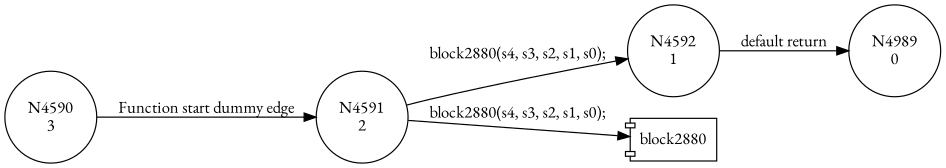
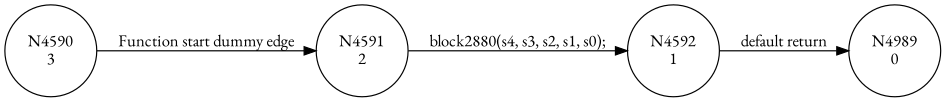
node "block2880": removed
